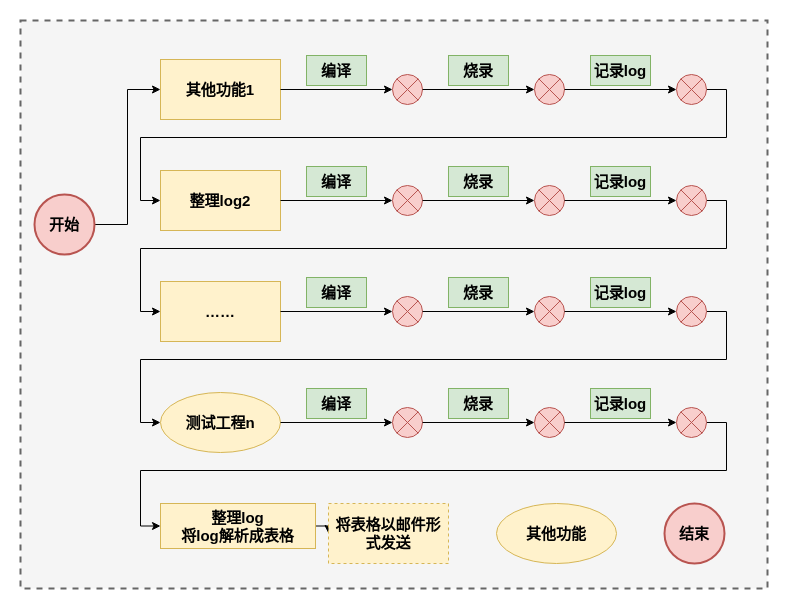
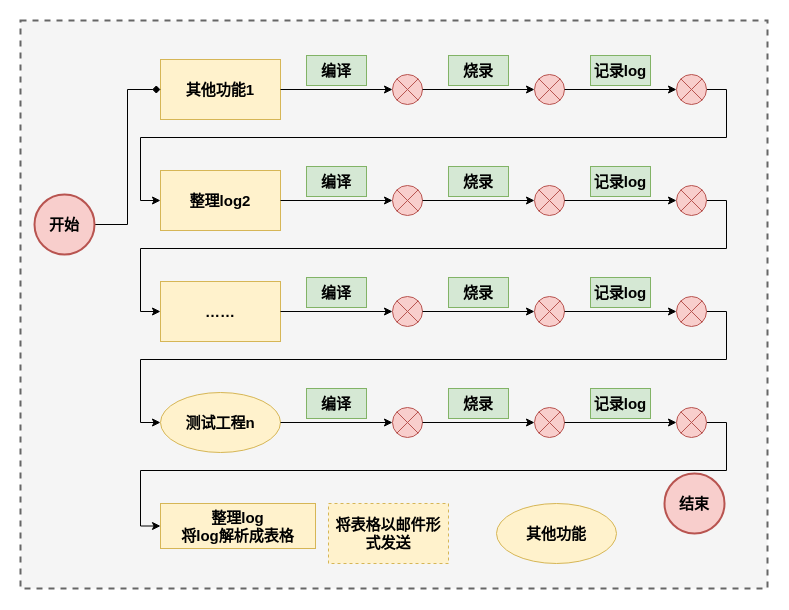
edge "开始" -> "其他功能1": arrowhead classic -> diamond
edge "整理log 将log解析成表格" -> "将表格以邮件形式发送": removed
node "结束": moved (695, 534) -> (695, 504)
